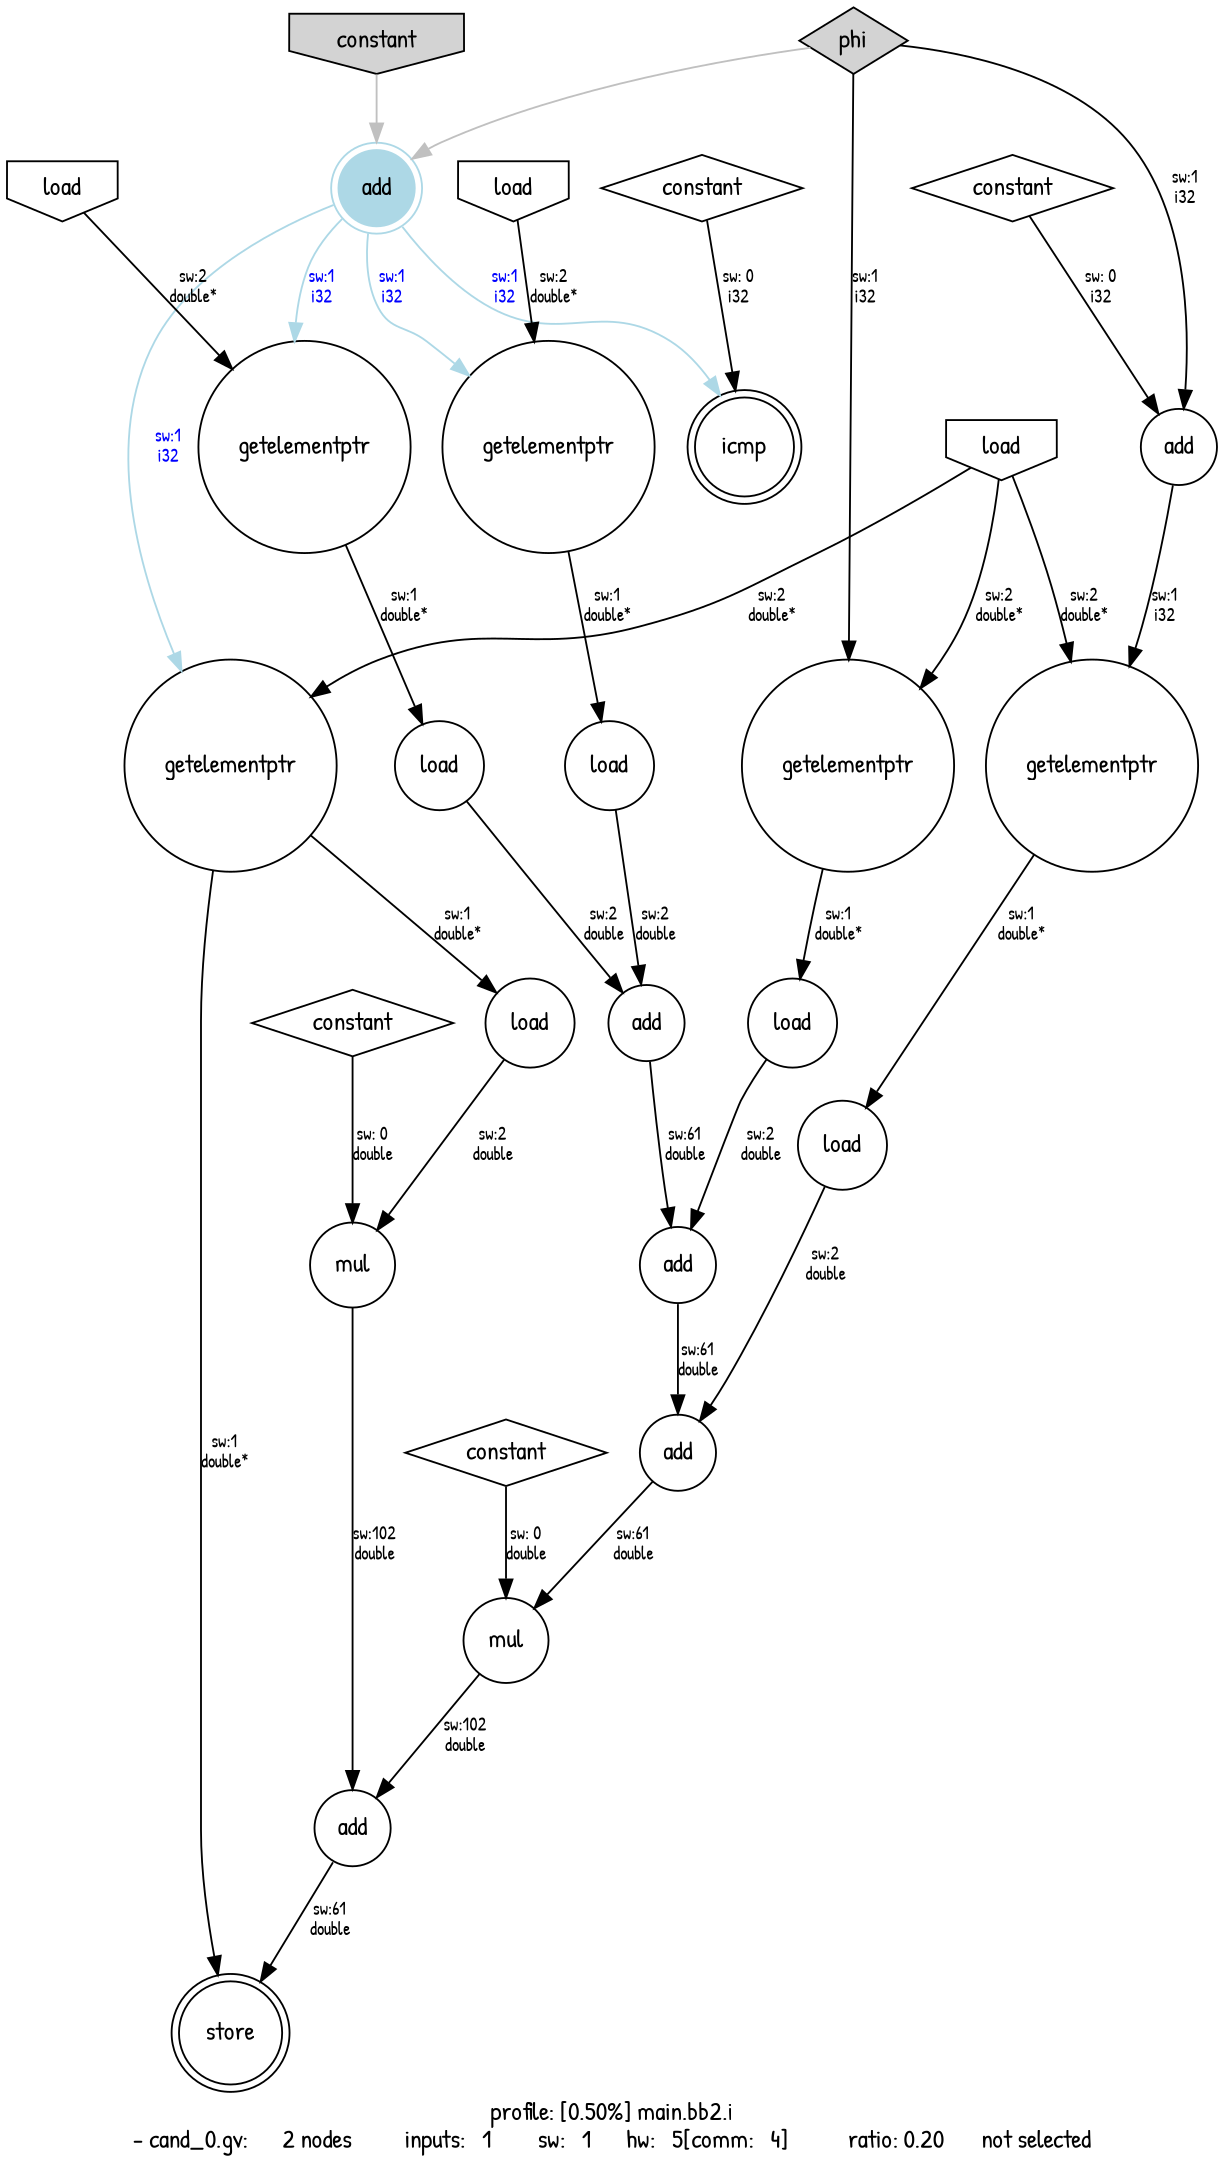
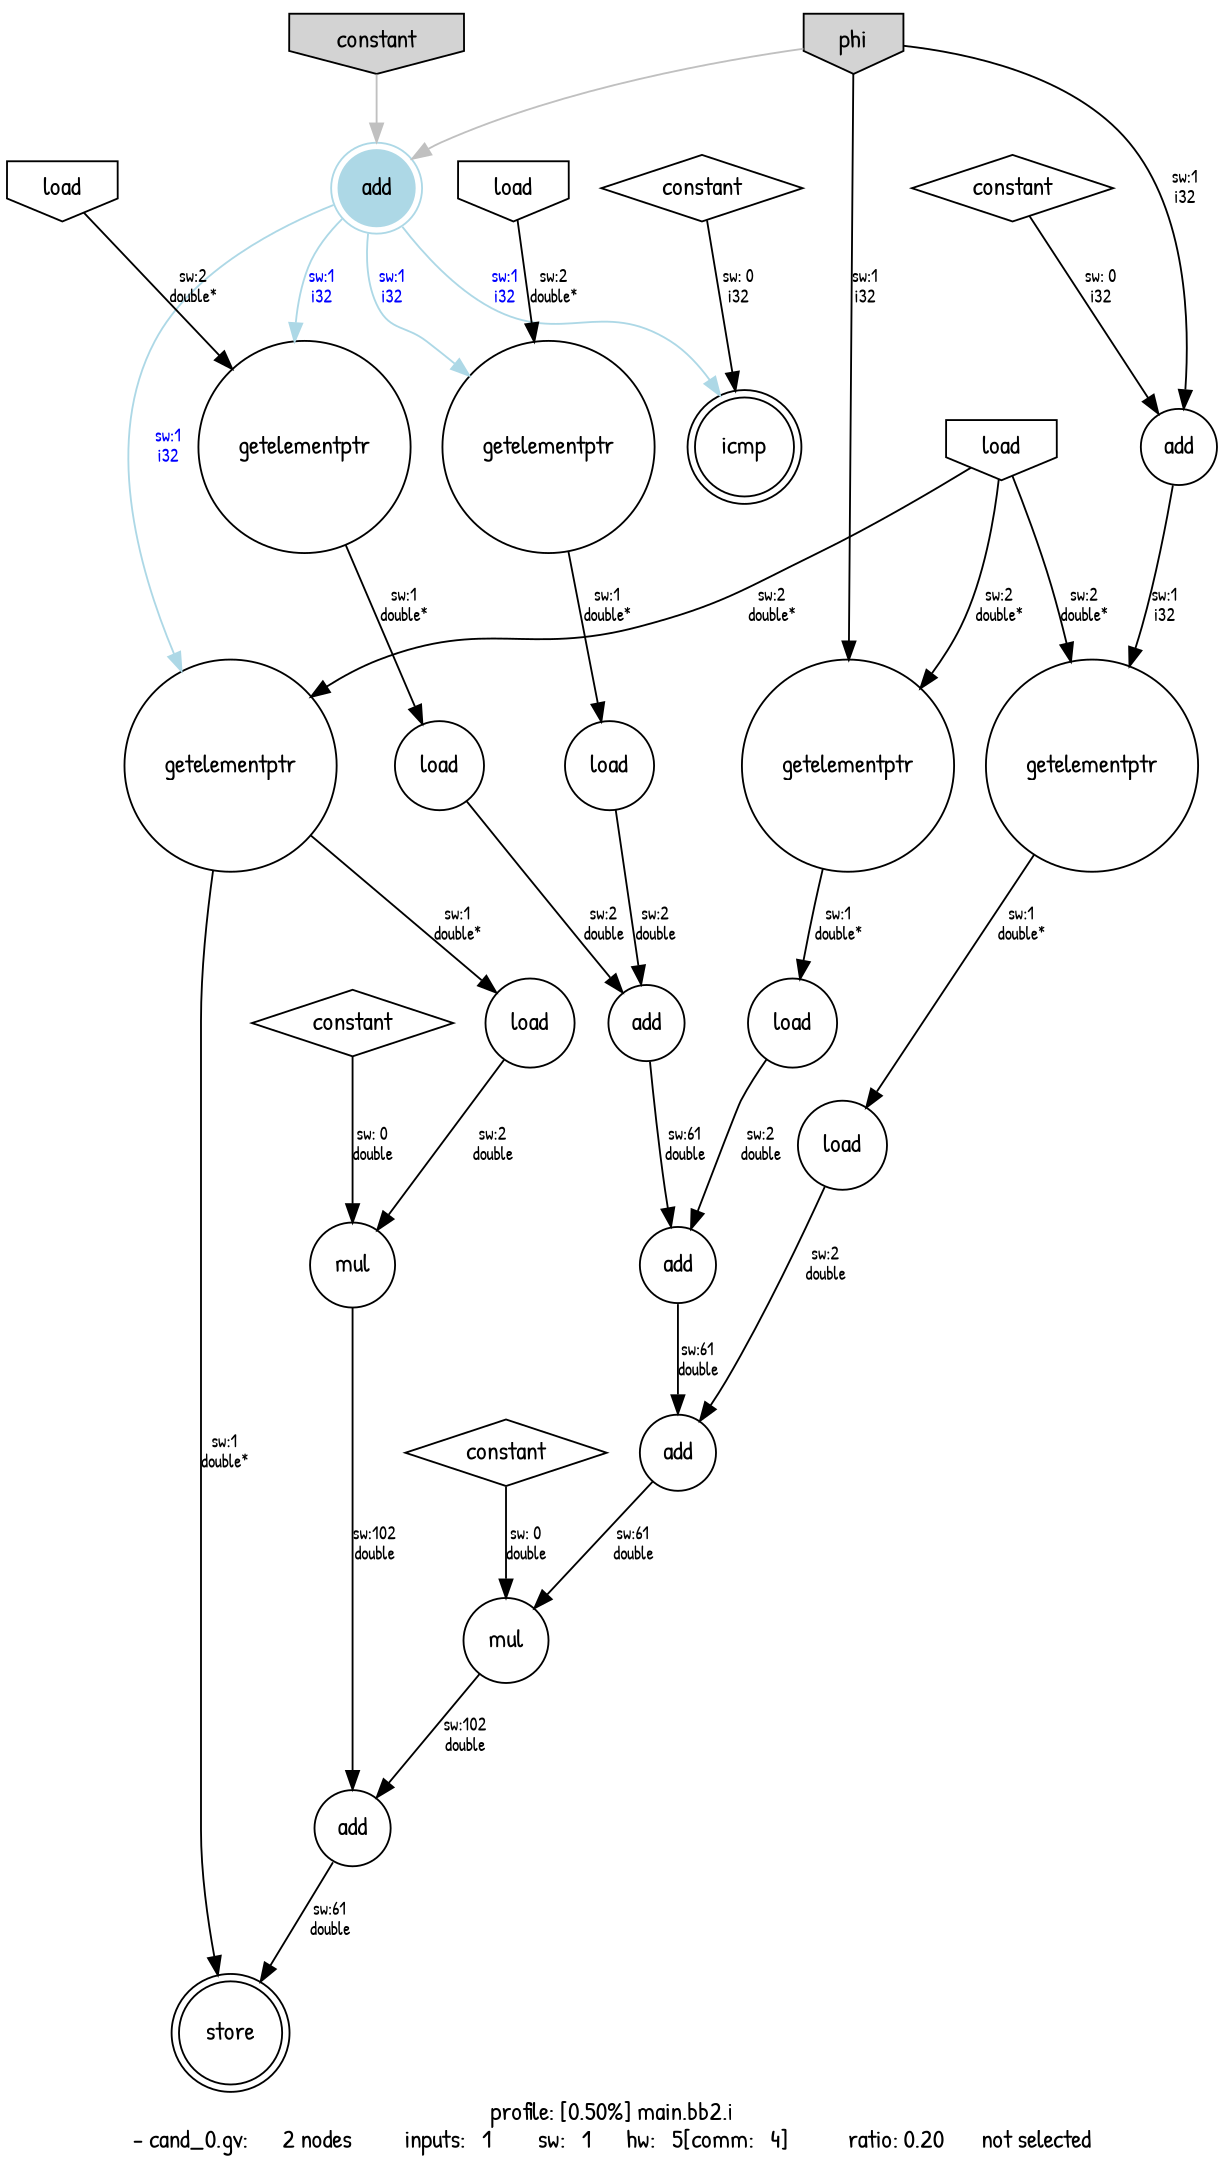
node "phi": shape diamond -> invhouse
